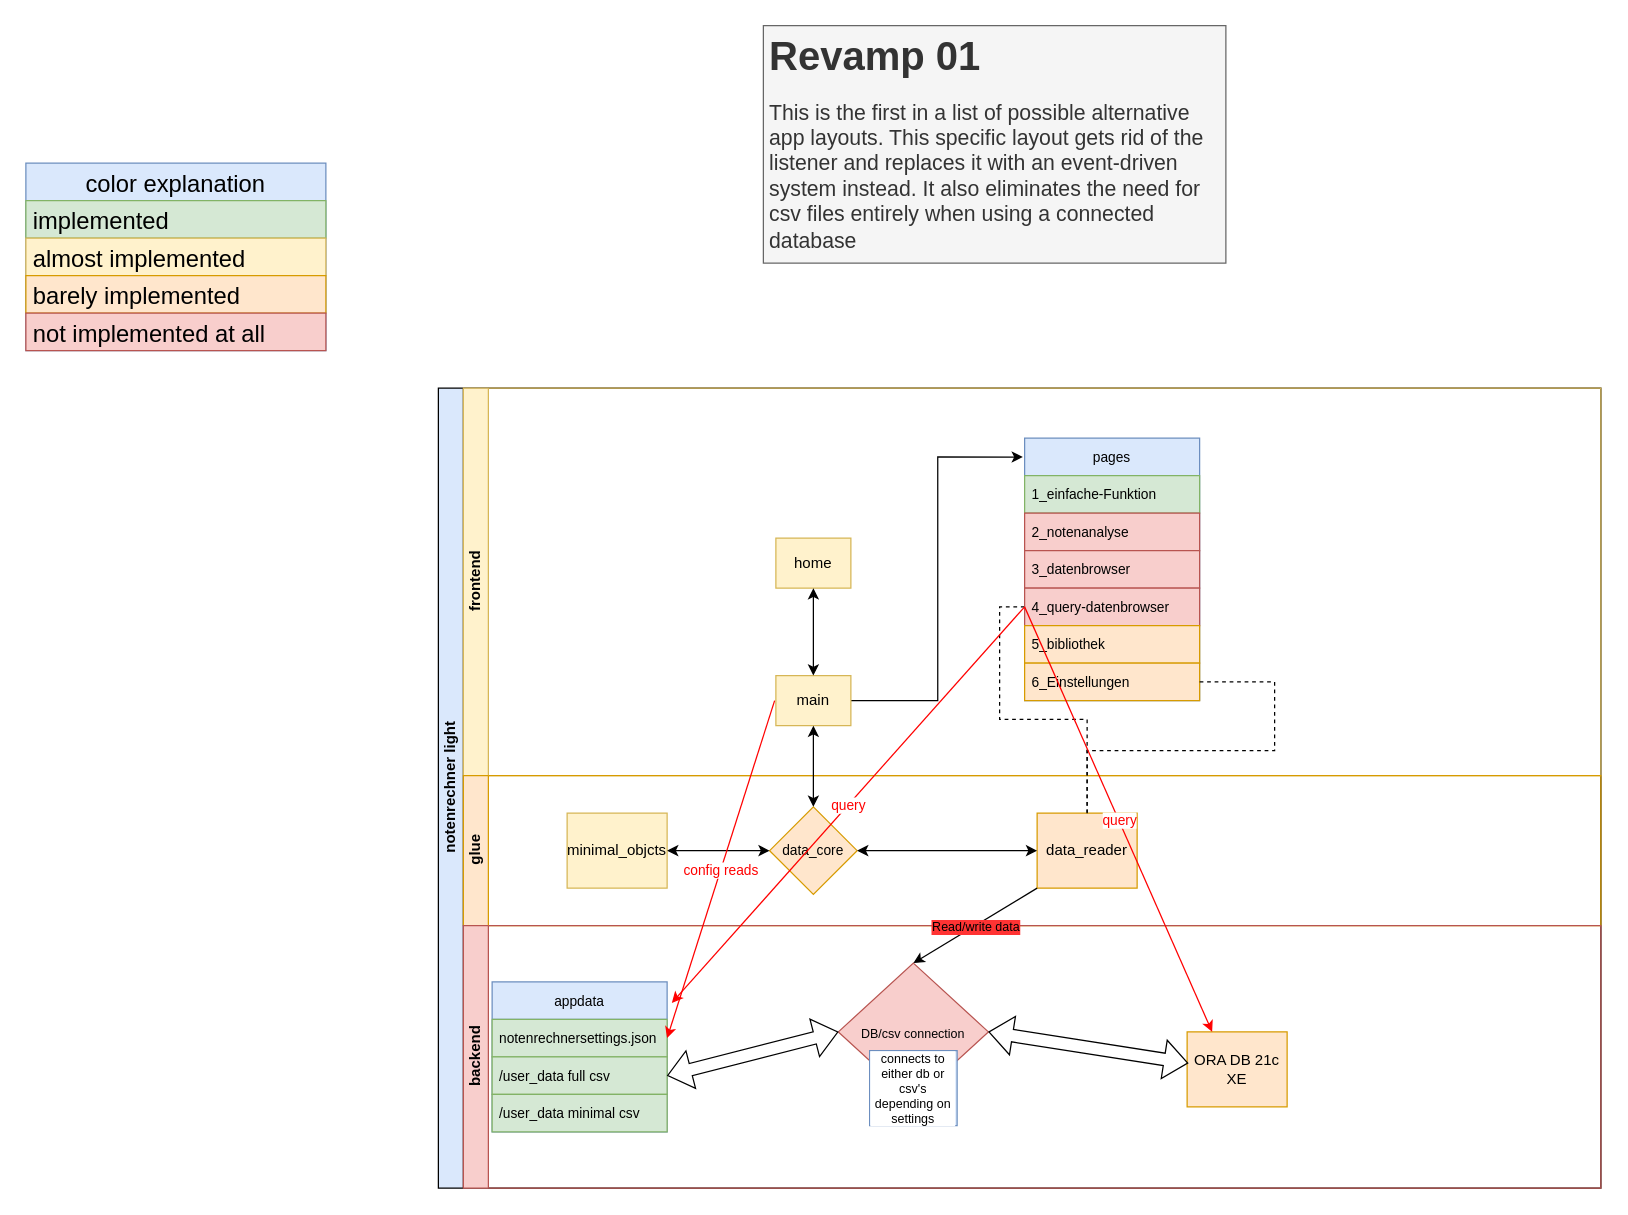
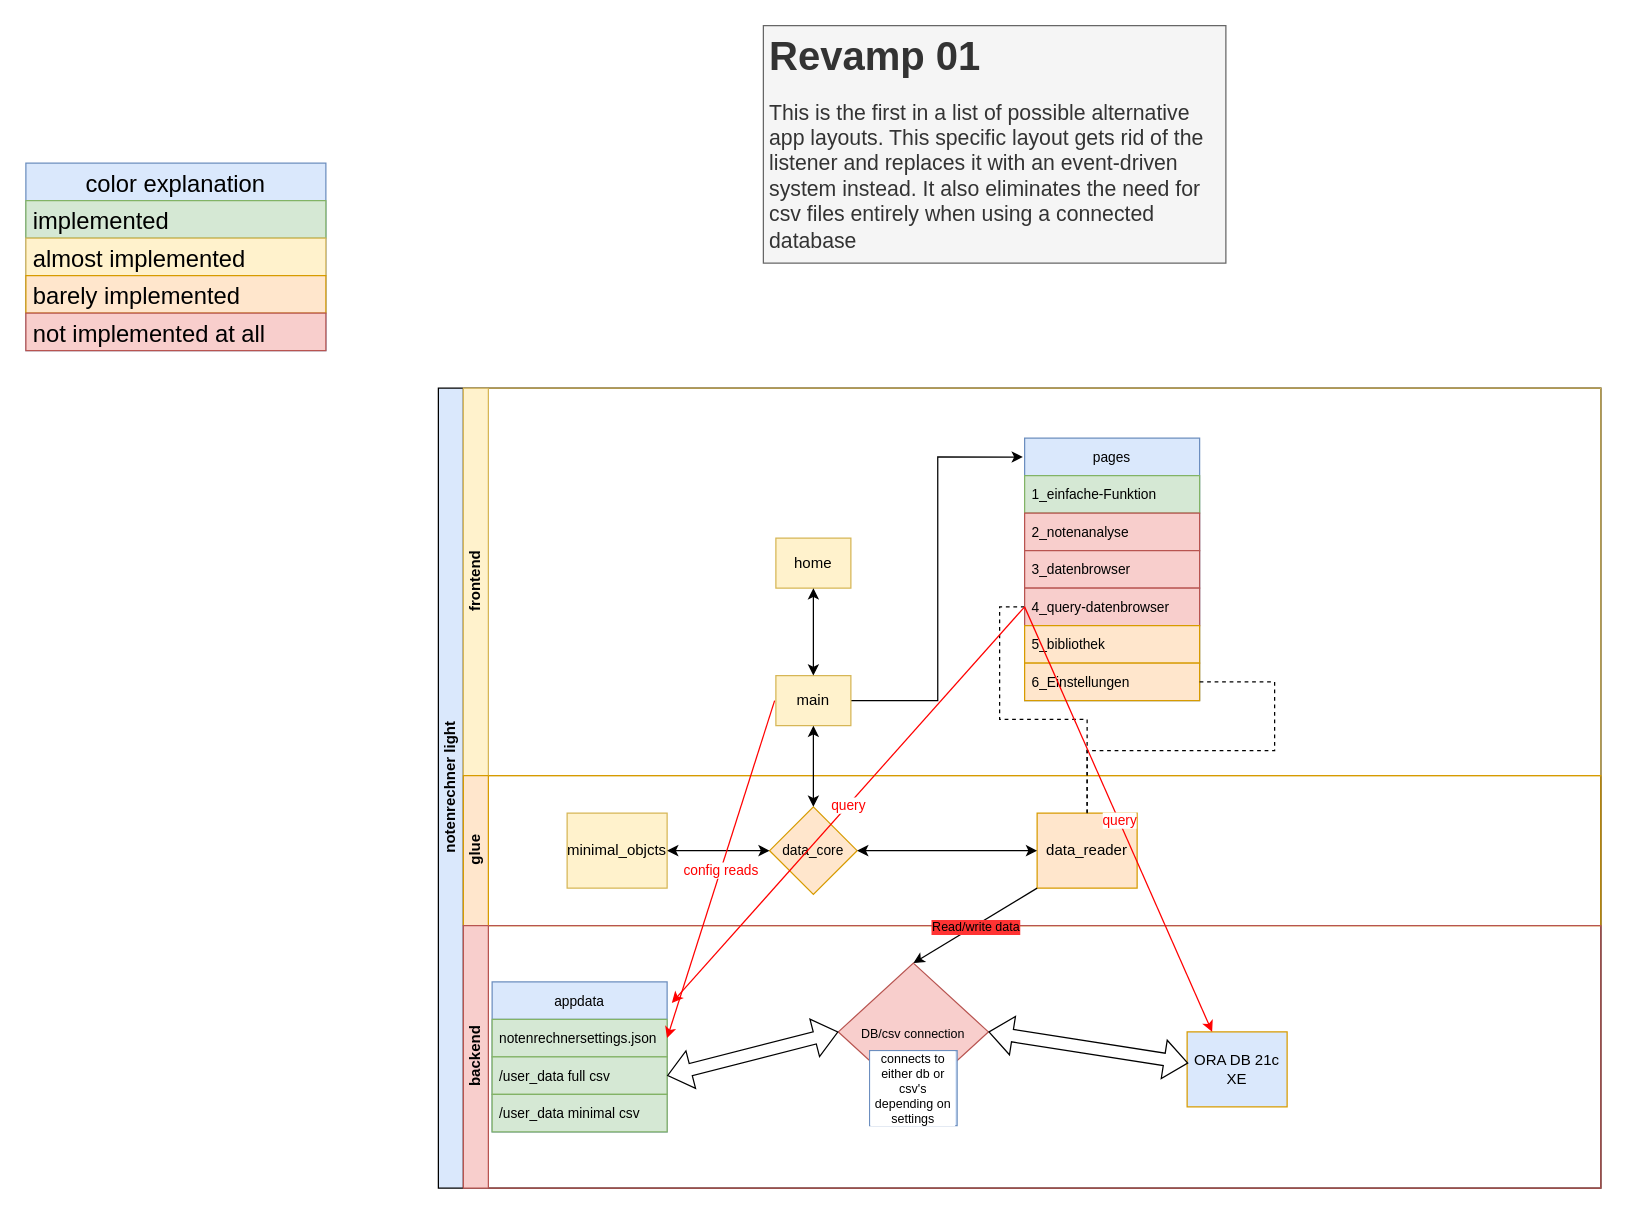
node "ORA DB 21c XE": fillcolor #ffe6cc -> #dae8fc
